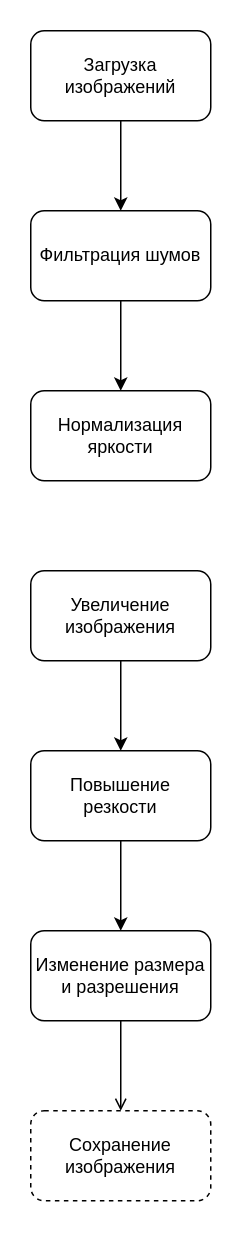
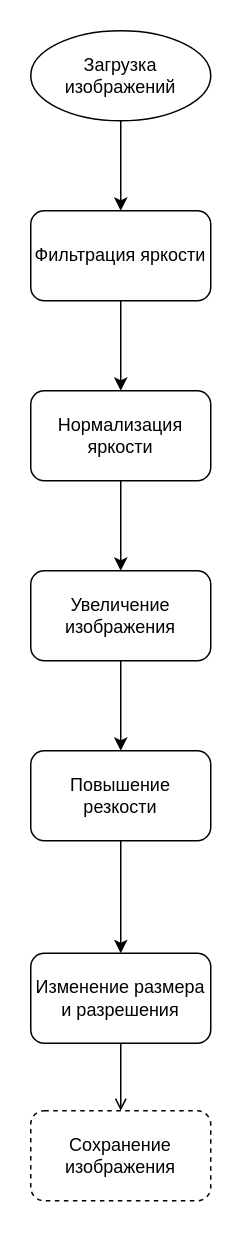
node "Загрузка изображений": shape rounded rectangle -> ellipse
node "Фильтрация шумов": label "Фильтрация шумов" -> "Фильтрация яркости"
edge "Нормализация яркости" -> "Увеличение изображения": added
node "Изменение размера и разрешения": moved (121, 976) -> (121, 998)
